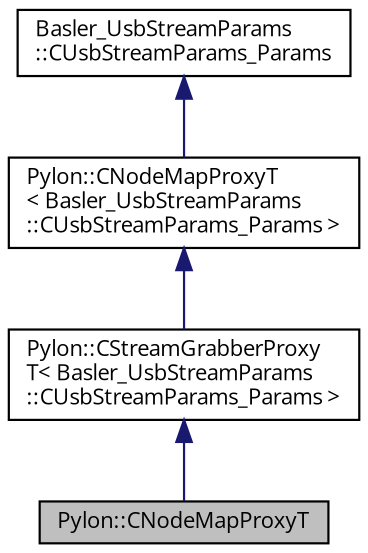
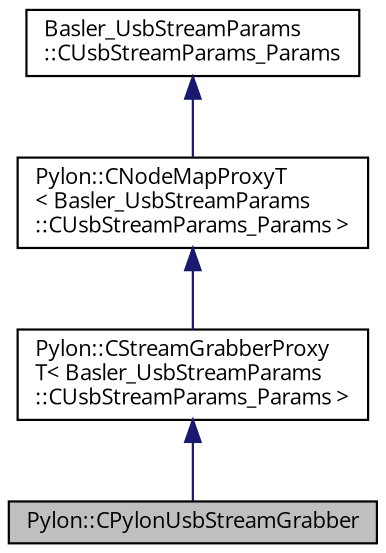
node "Pylon::CNodeMapProxyT": label "Pylon::CNodeMapProxyT" -> "Pylon::CPylonUsbStreamGrabber"
